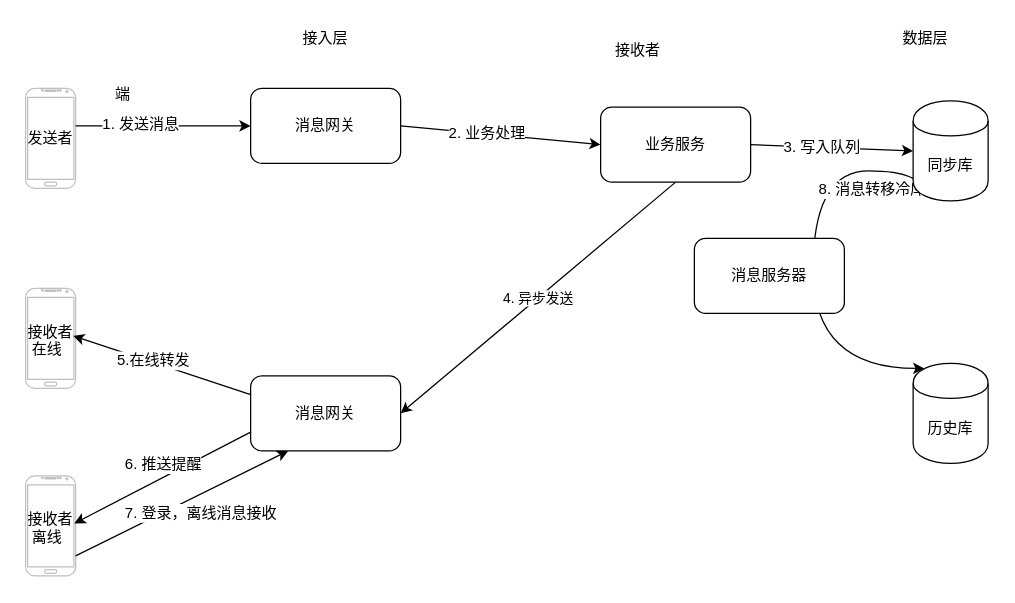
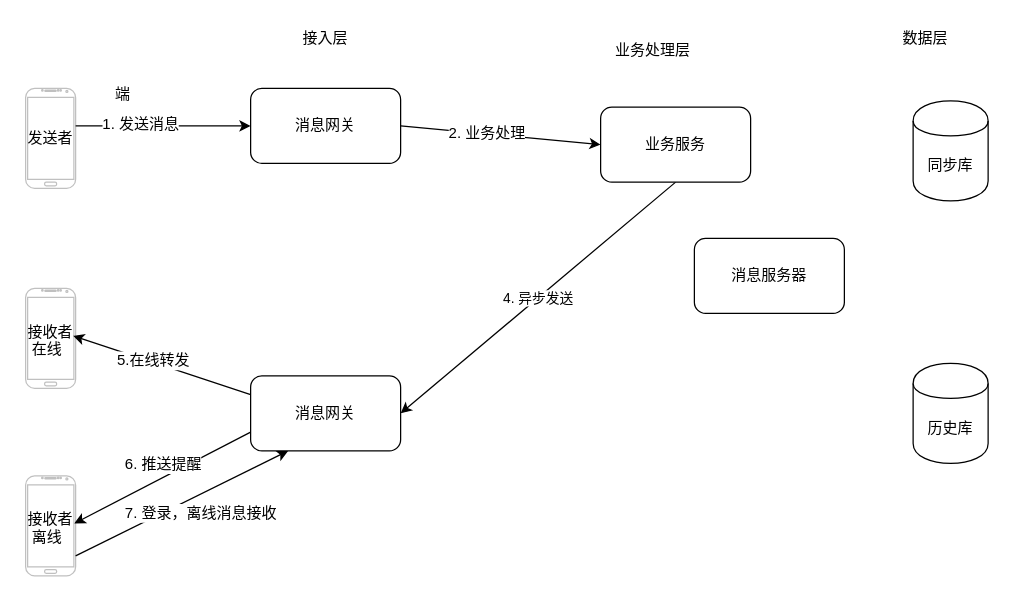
node "接收者": label "接收者" -> "业务处理层"
edge "业务服务" -> "同步库": removed, label "3. 写入队列"
edge "同步库" -> "历史库": removed, label "8. 消息转移冷库"
